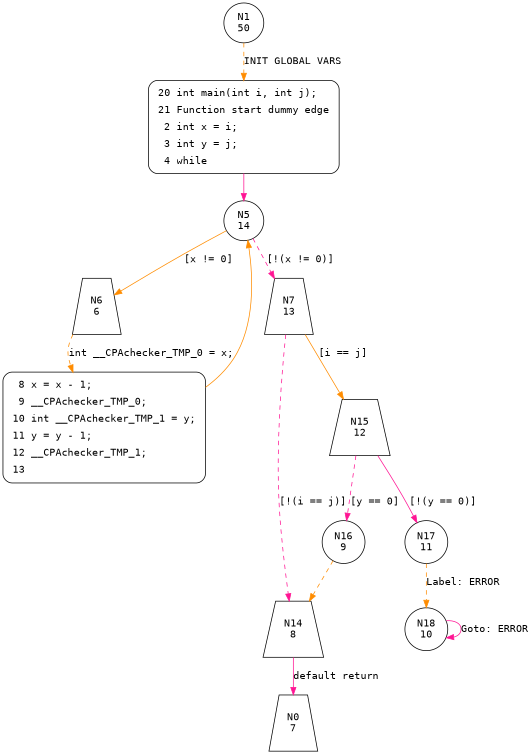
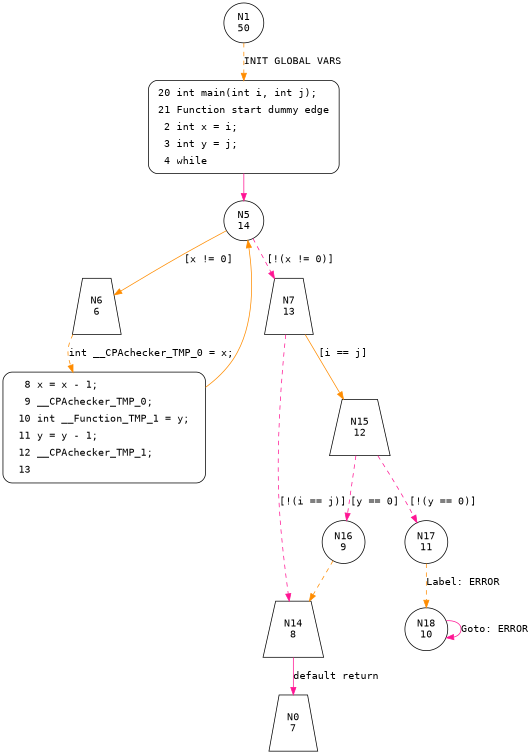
node "8": text "int __CPAchecker_TMP_1 = y;" -> "int __Function_TMP_1 = y;"
edge "N15 12" -> "N17 11": style solid -> dashed
